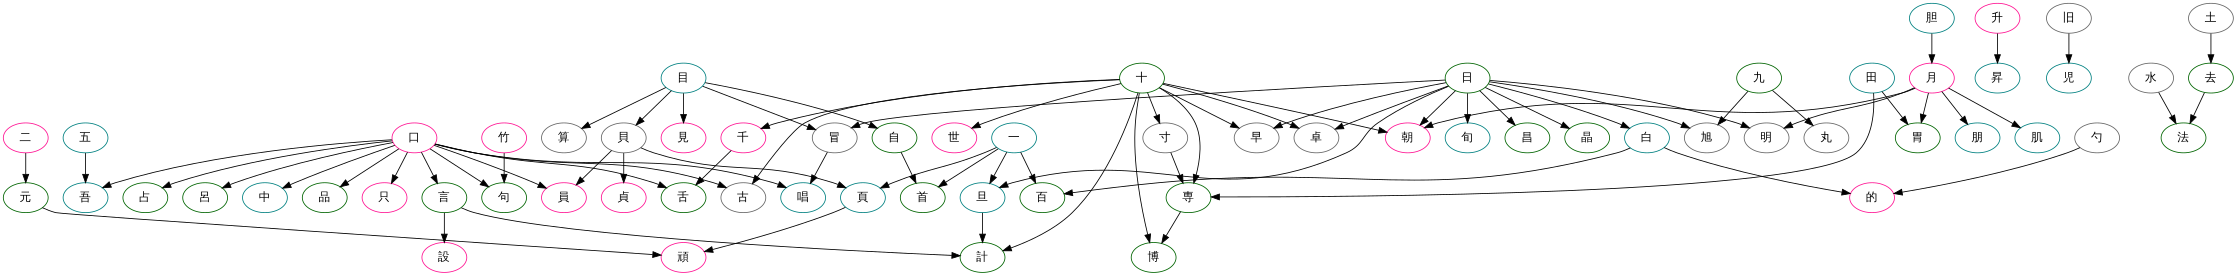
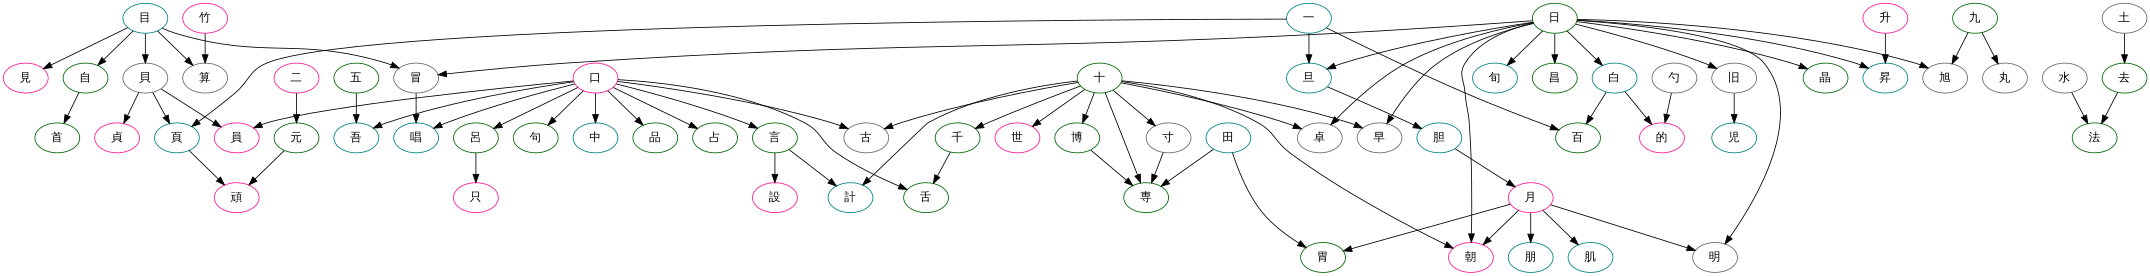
edge "日" -> "昇": added
edge "日" -> "旧": added
node "五": color teal -> darkgreen
node "千": color deeppink -> darkgreen
edge "口" -> "只": now "呂" -> "只"
edge "竹" -> "句": now "竹" -> "算"
edge "一" -> "首": removed
edge "旦" -> "計": now "旦" -> "胆"
edge "専" -> "博": reversed
node "計": color darkgreen -> teal
